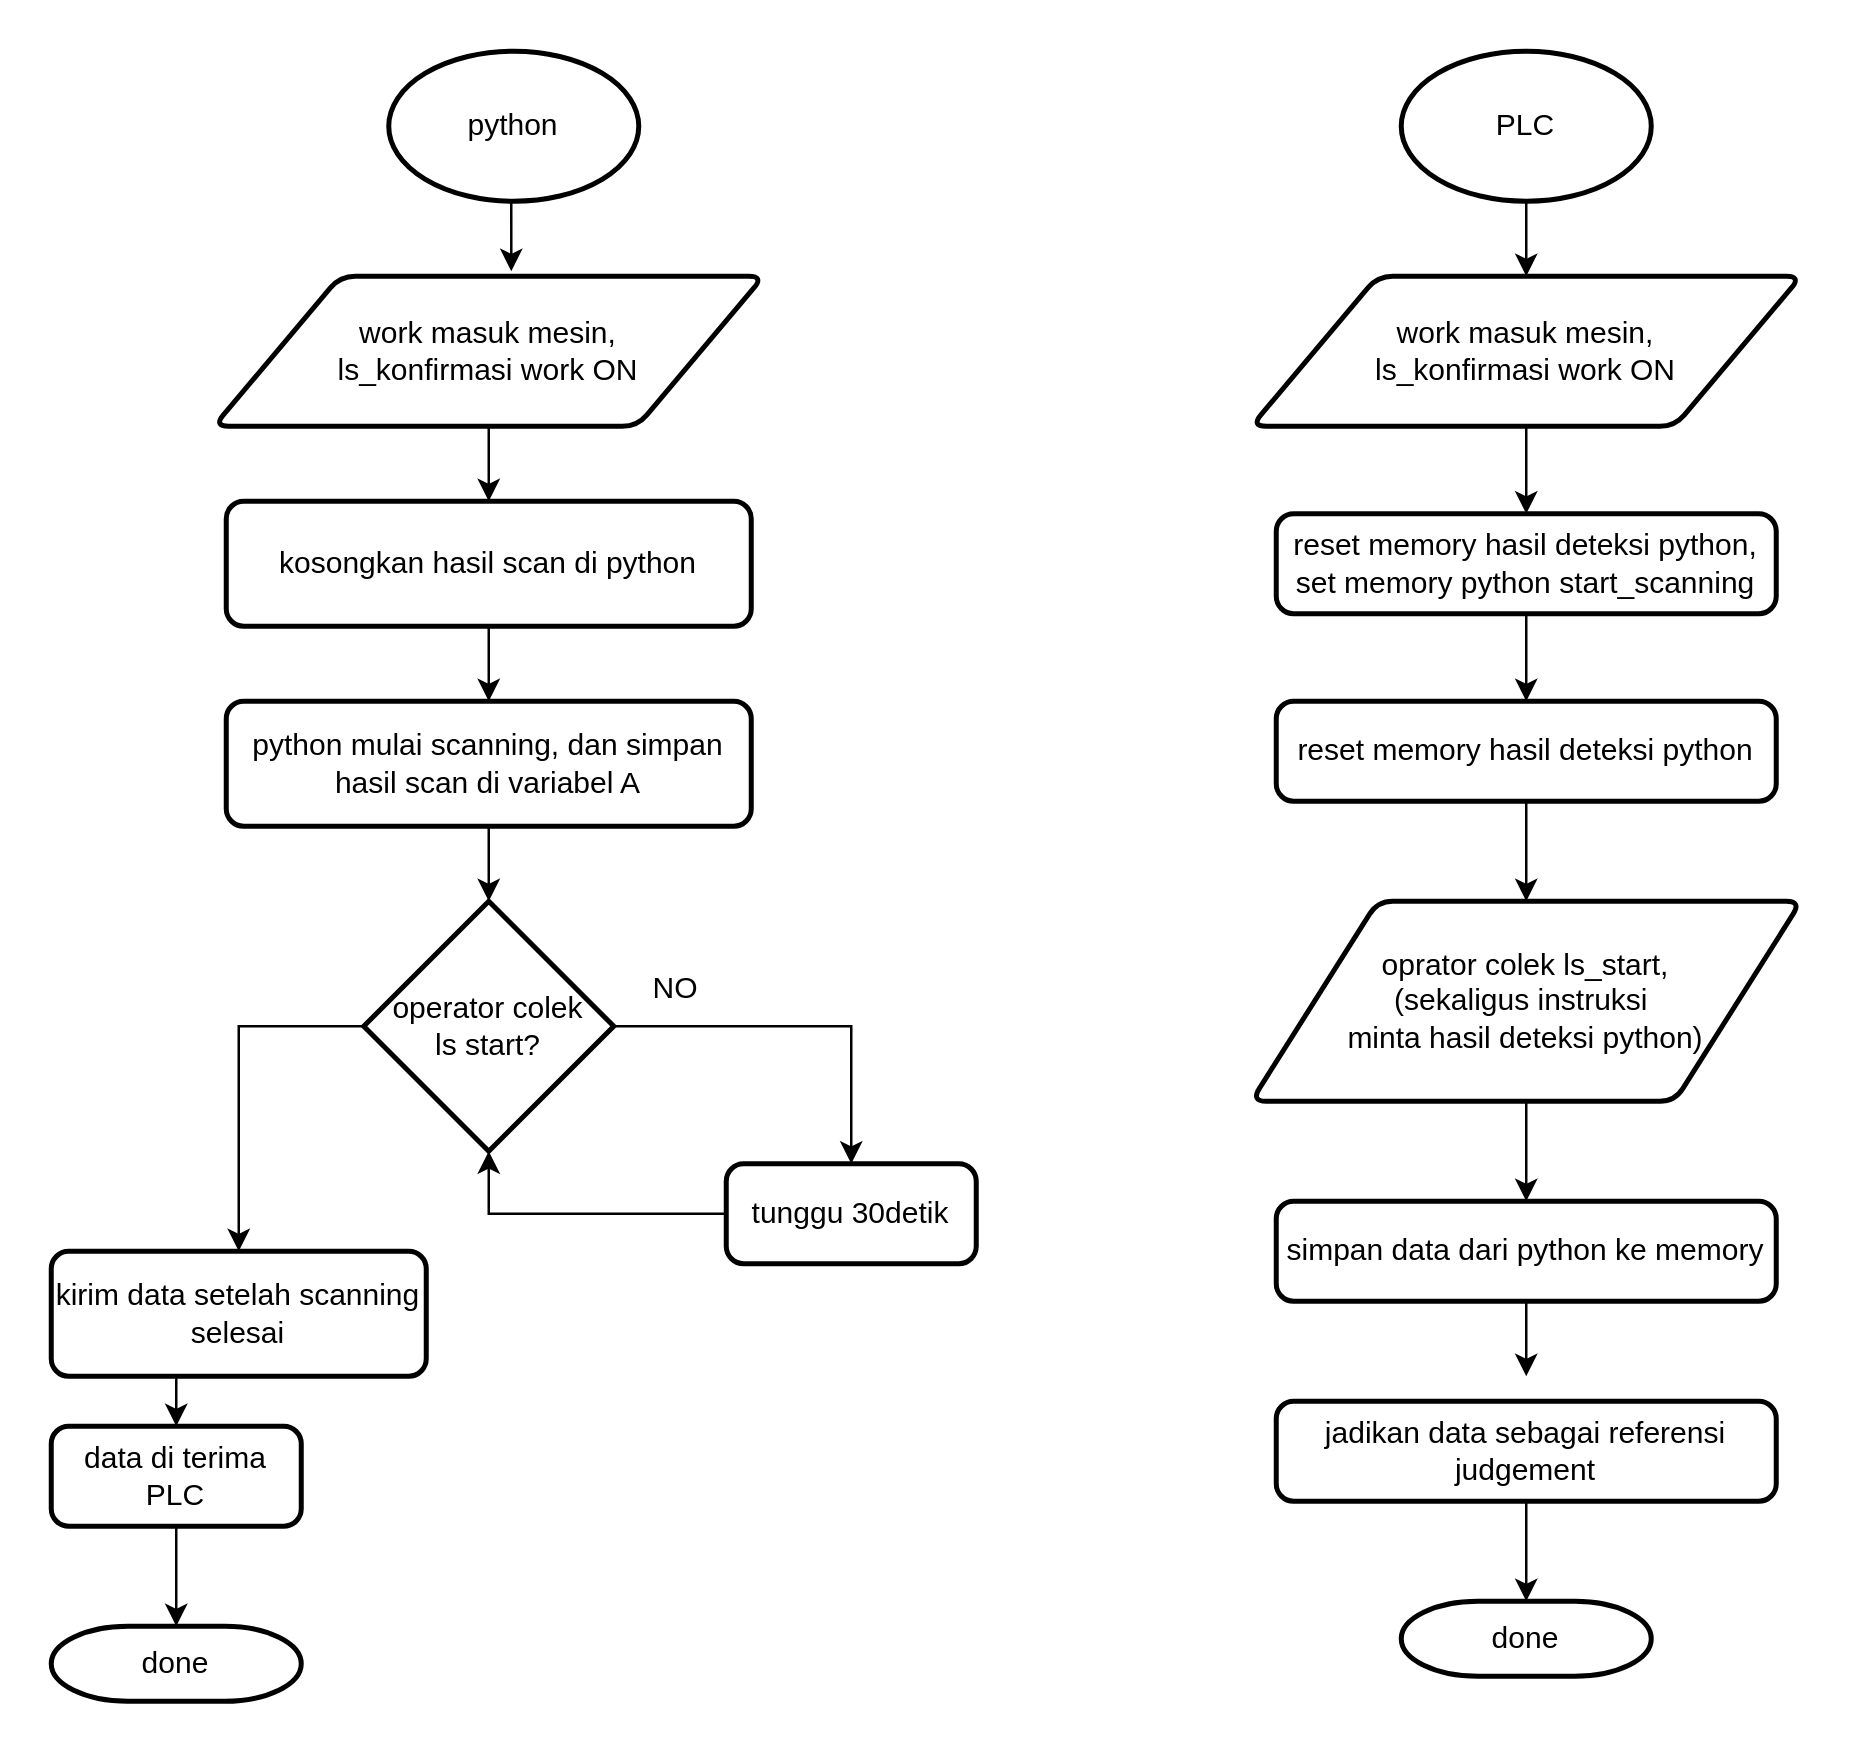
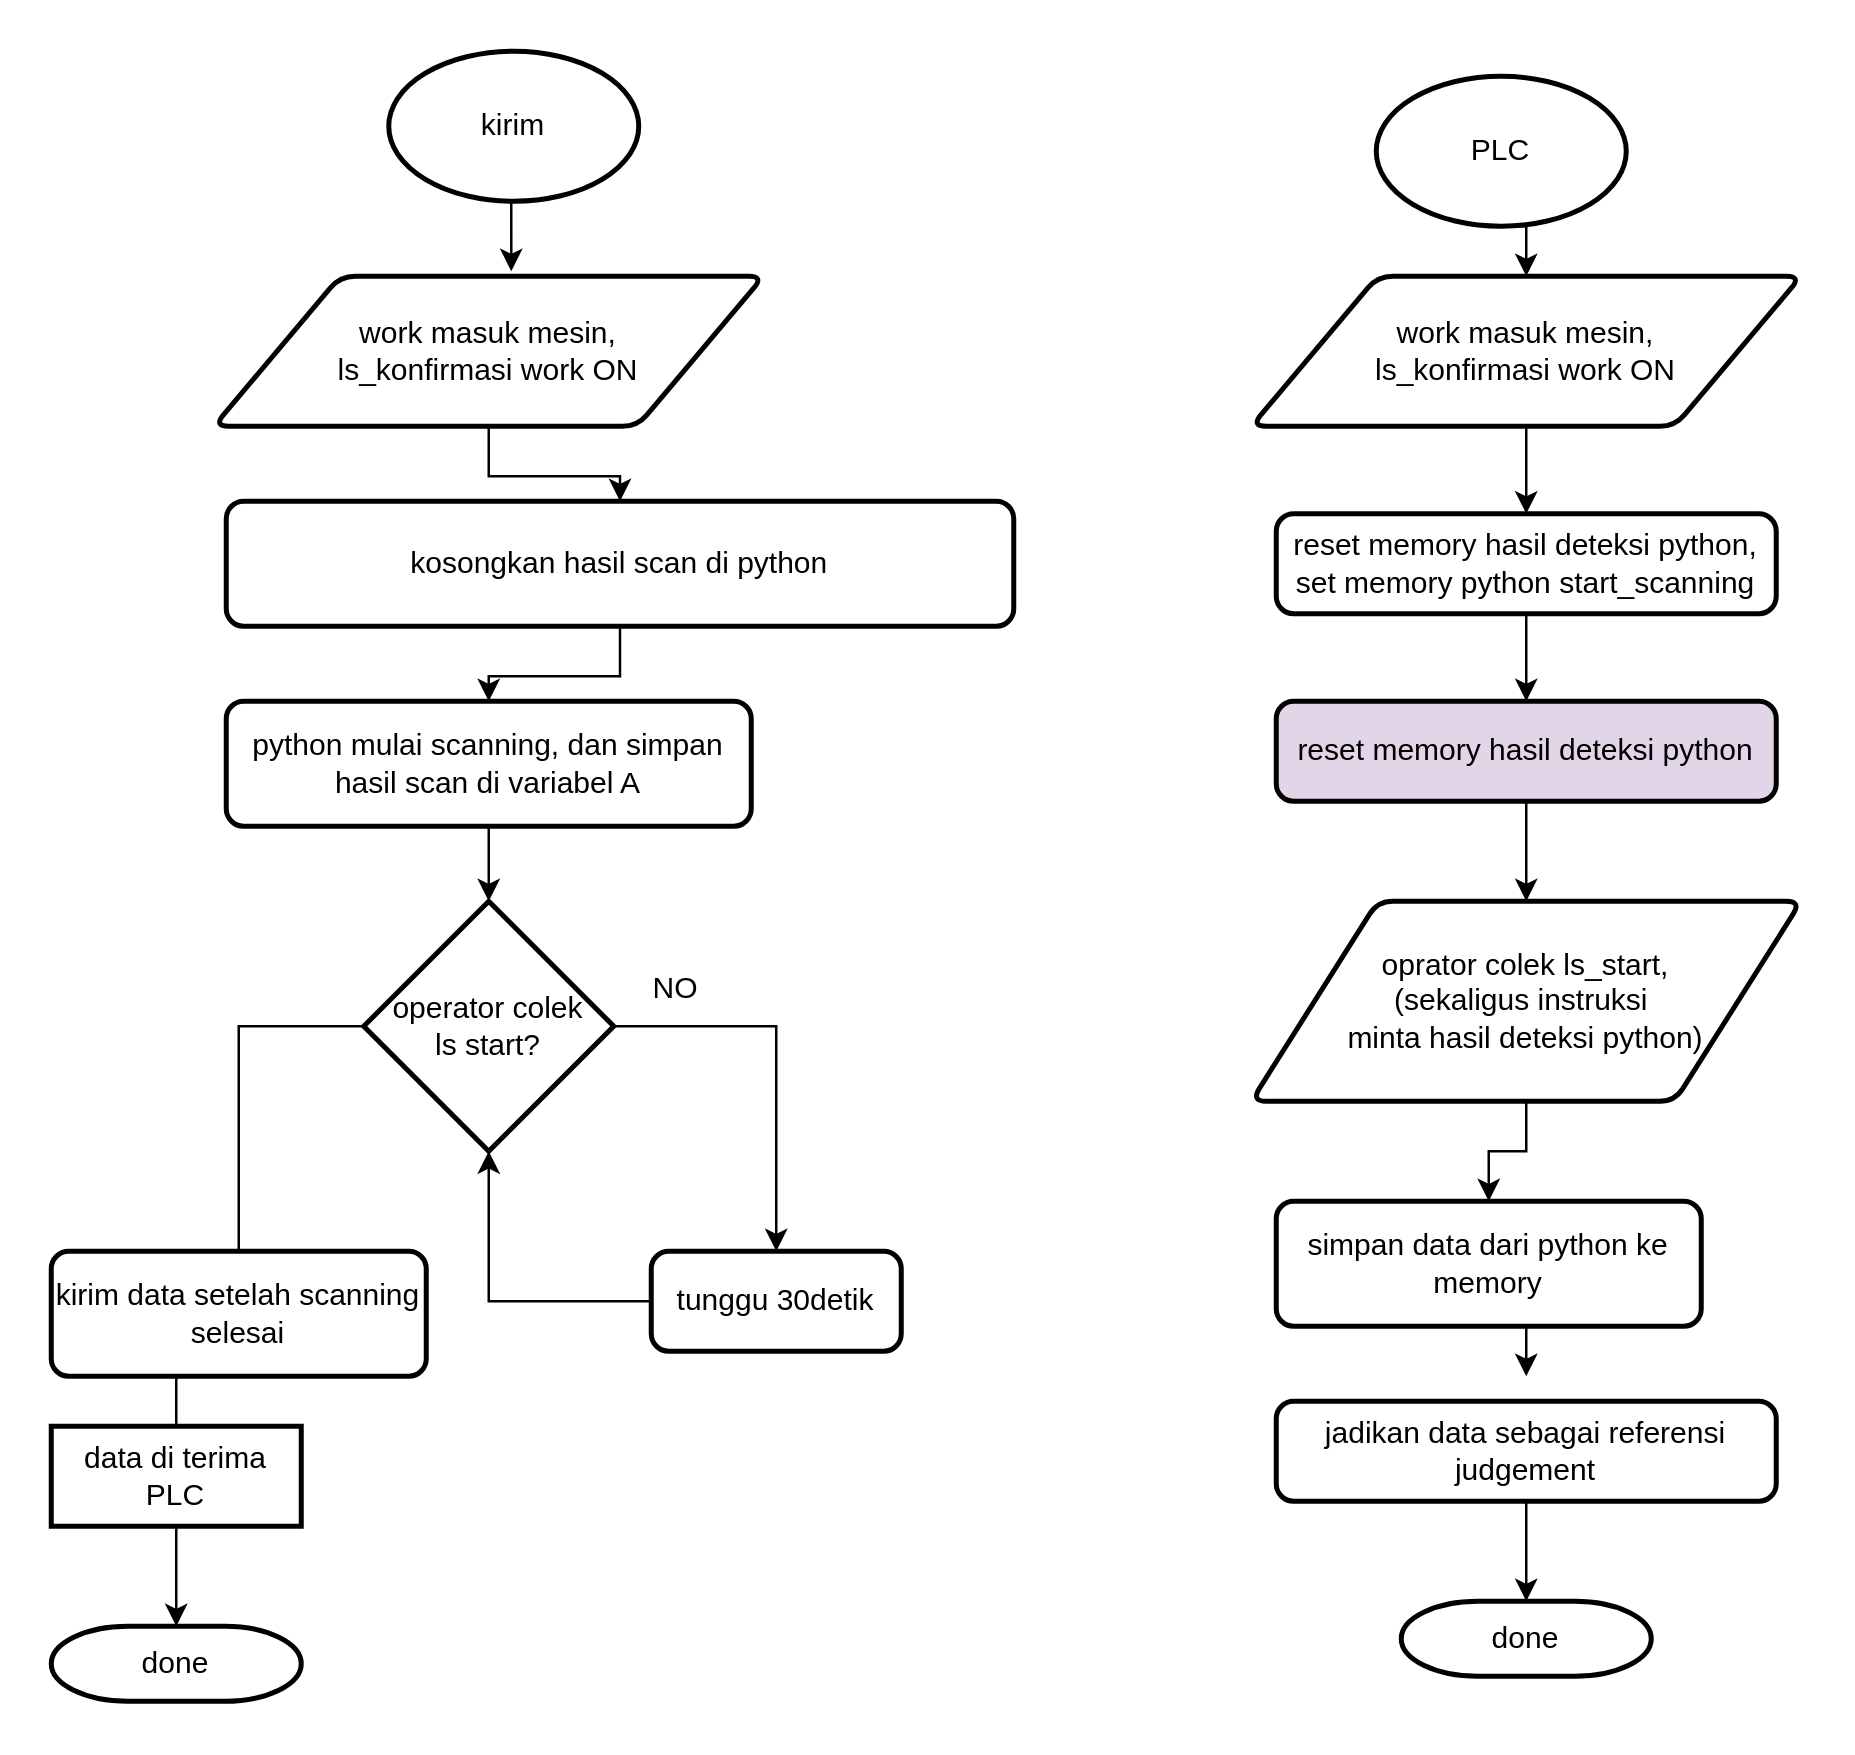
node "python": label "python" -> "kirim"
node "PLC": moved (1526, 126) -> (1501, 151)
node "kosongkan hasil scan di python": size 525x125 -> 788x125
node "reset memory hasil deteksi python": fillcolor #ffffff -> #e1d5e7
node "tunggu 30detik": moved (851, 1214) -> (776, 1301)
edge "operator colek ls start?" -> "kirim data setelah scanning selesai": arrowhead classic -> none
node "simpan data dari python ke memory": size 500x100 -> 425x125
edge "kirim data setelah scanning selesai" -> "data di terima PLC": arrowhead classic -> none
node "data di terima PLC": shape rounded rectangle -> rectangle
